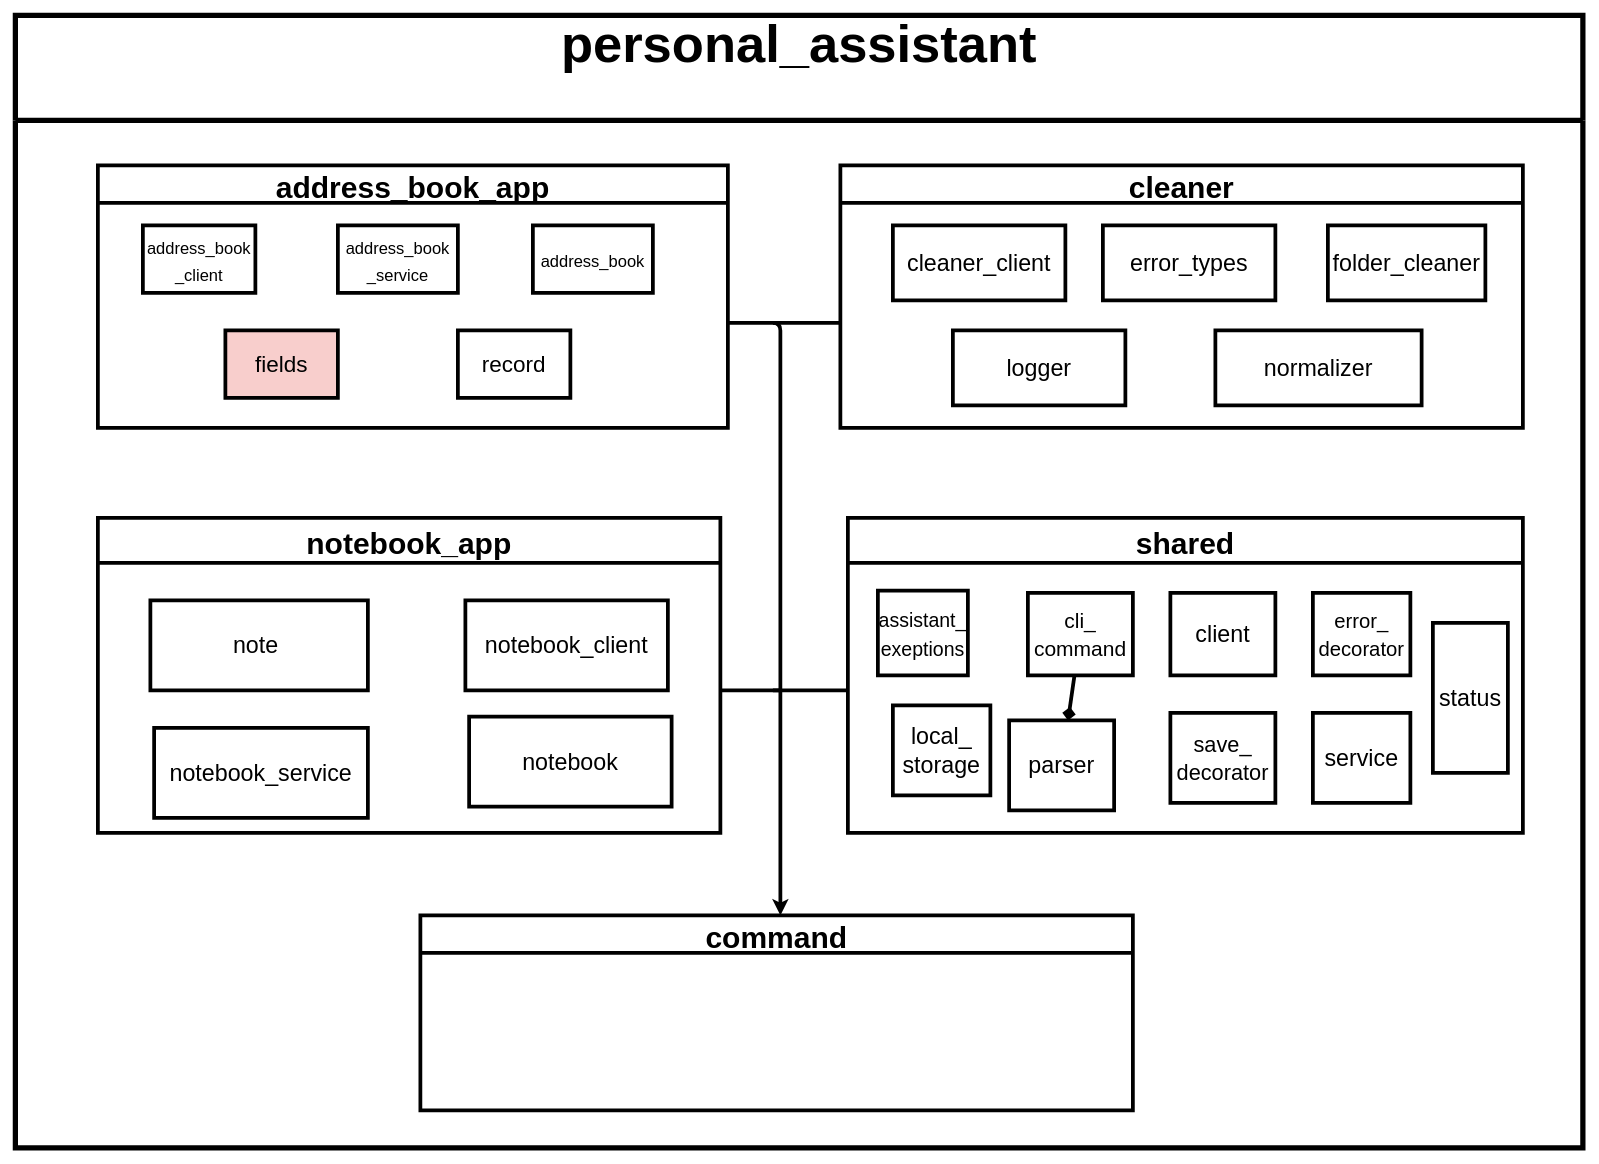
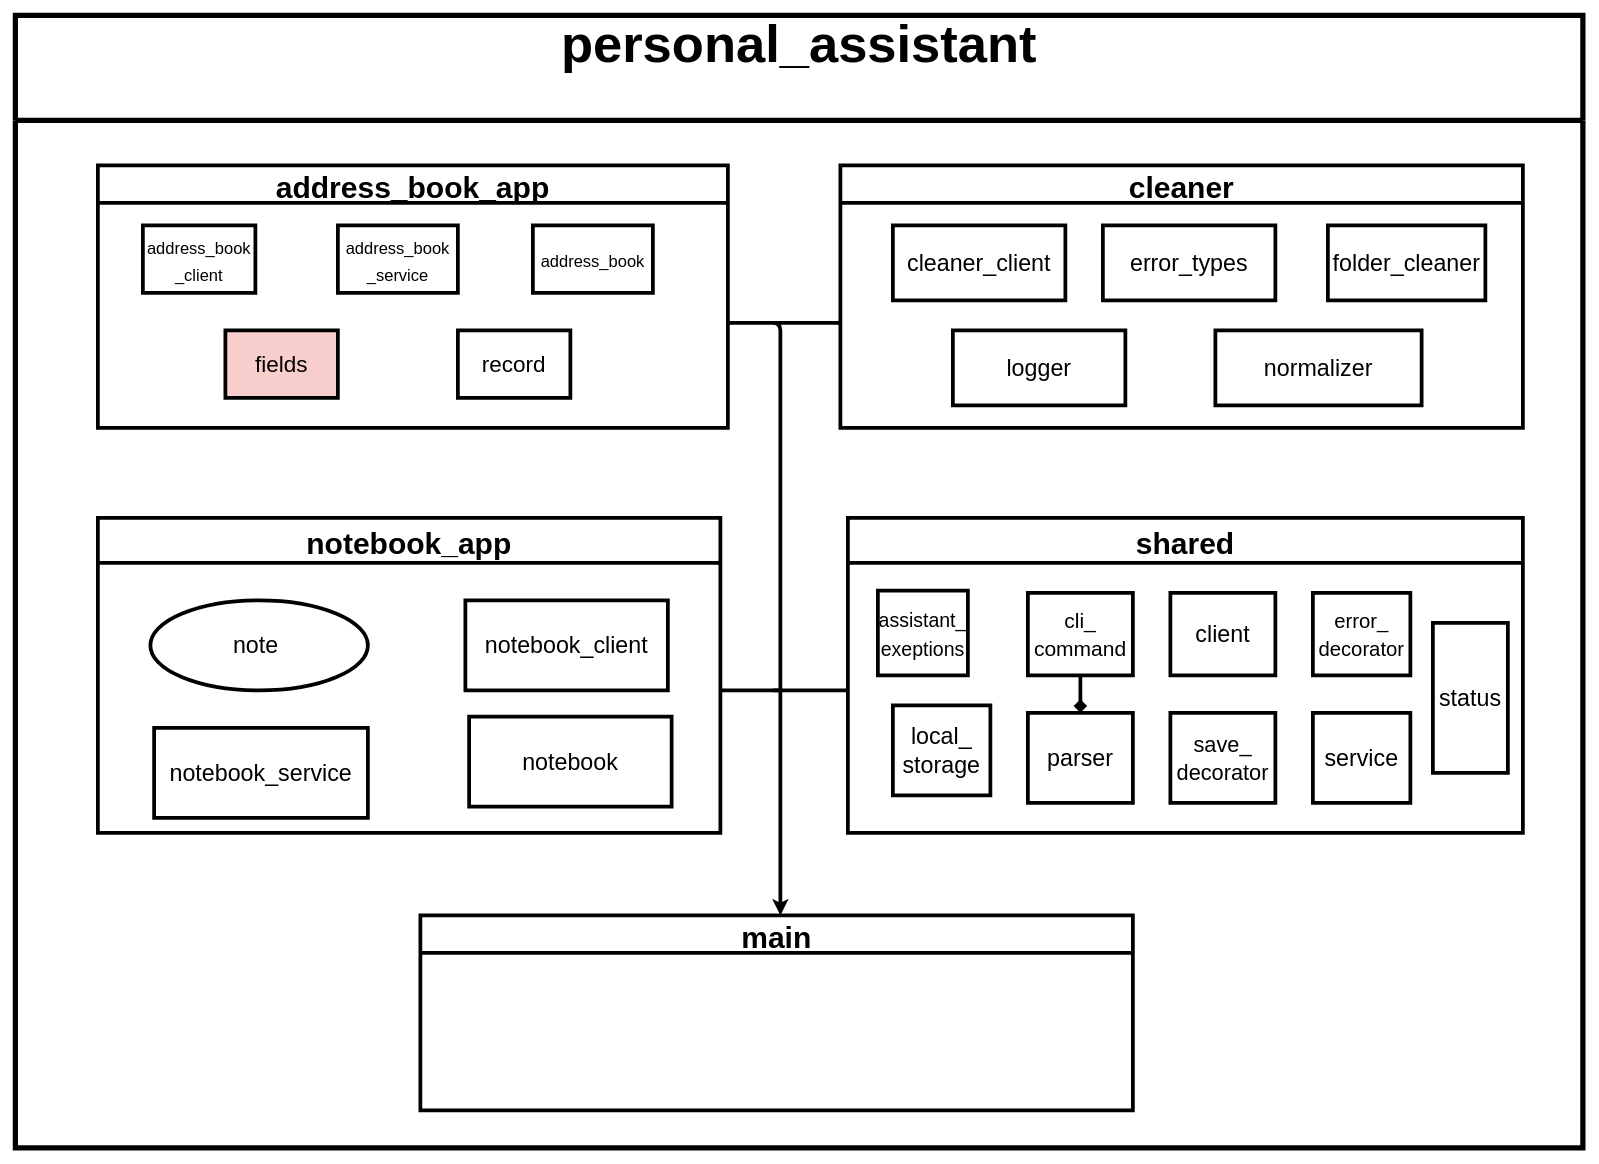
node "note": shape rectangle -> ellipse
node "parser": moved (1062, 765) -> (1080, 758)
node "command": label "command" -> "main"
